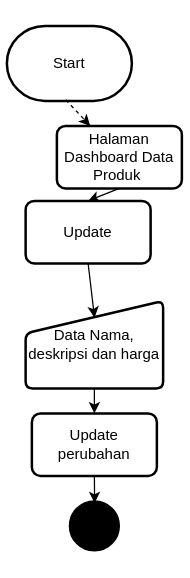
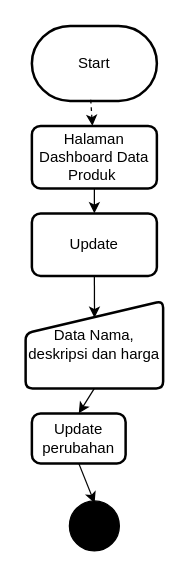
node "Start": moved (69, 63) -> (94, 63)
node "Halaman Dashboard Data Produk": moved (119, 157) -> (94, 157)
node "Update": moved (88, 232) -> (94, 244)
node "Update perubahan": size 125x63 -> 94x50
